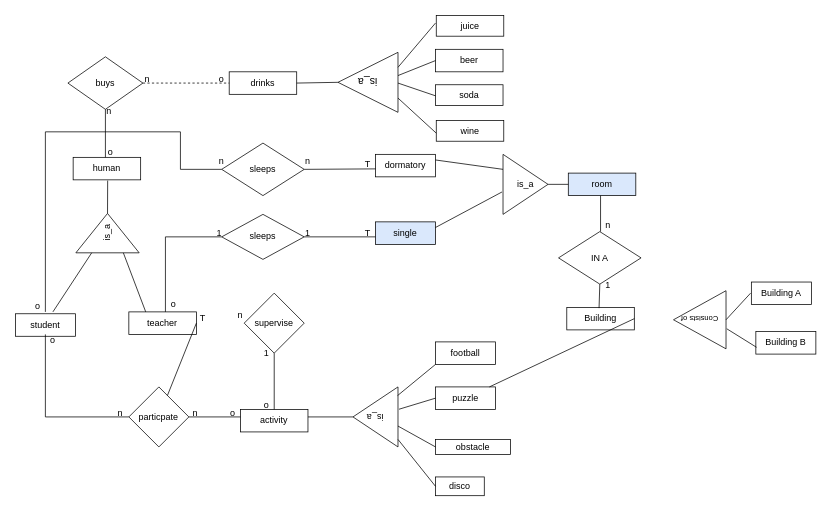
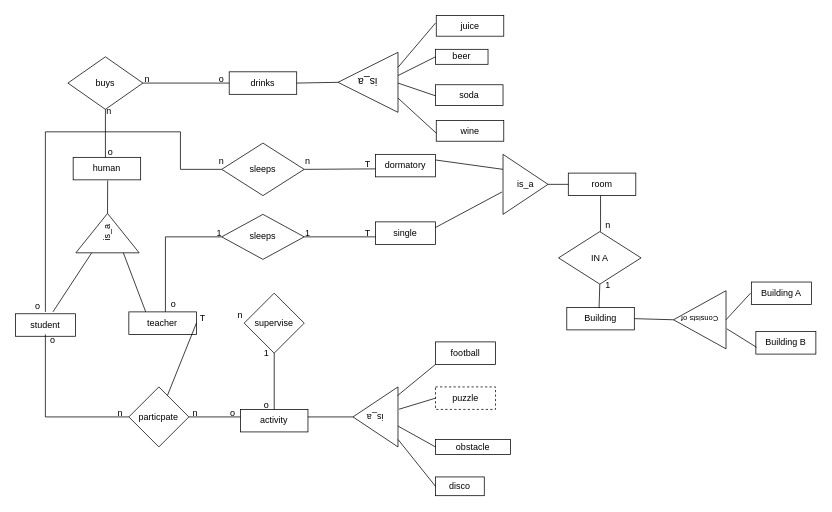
node "beer": size 68x23 -> 53x15
edge "buys" -- "drinks": style dashed -> solid
node "room": fillcolor #dae8fc -> #ffffff
node "single": fillcolor #dae8fc -> #ffffff
edge "Building" -- "puzzle": now "Building" -- "Consists of"
node "puzzle": style solid -> dashed
